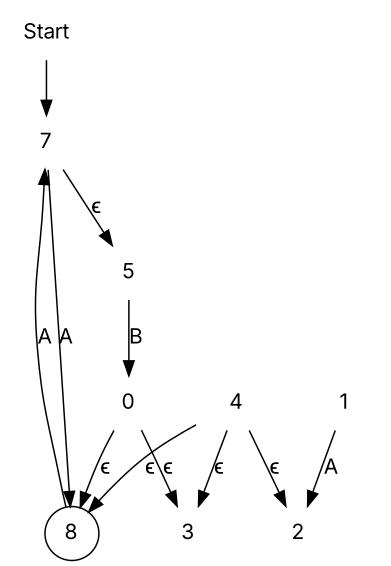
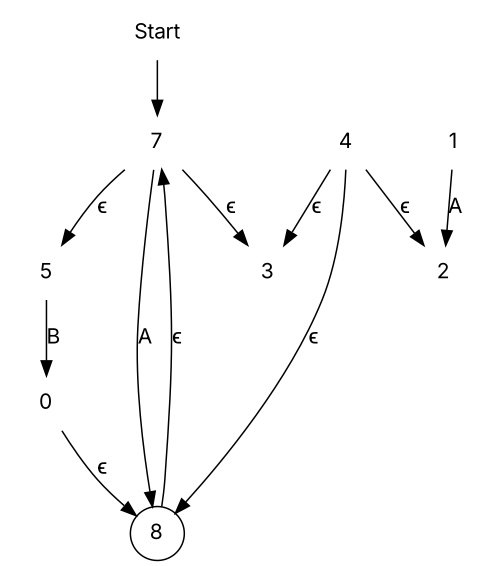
edge "8" -> "7": label "A" -> "ϵ"
edge "0" -> "3": now "7" -> "3"
